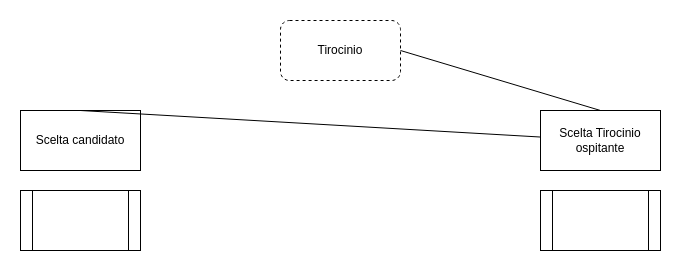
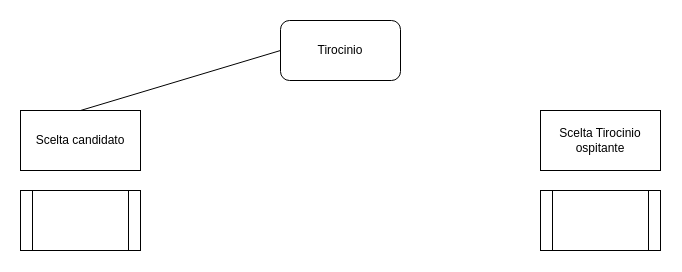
node "Tirocinio": style dashed -> solid
edge "Tirocinio" -- "Scelta Tirocinio ospitante": removed
edge "Scelta candidato" -- "Scelta Tirocinio ospitante": now "Scelta candidato" -- "Tirocinio"
